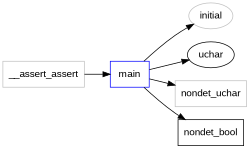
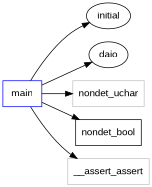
node "initial": color grey -> black
node "uchar": label "uchar" -> "daio"
edge "__assert_assert" -> "main": reversed
